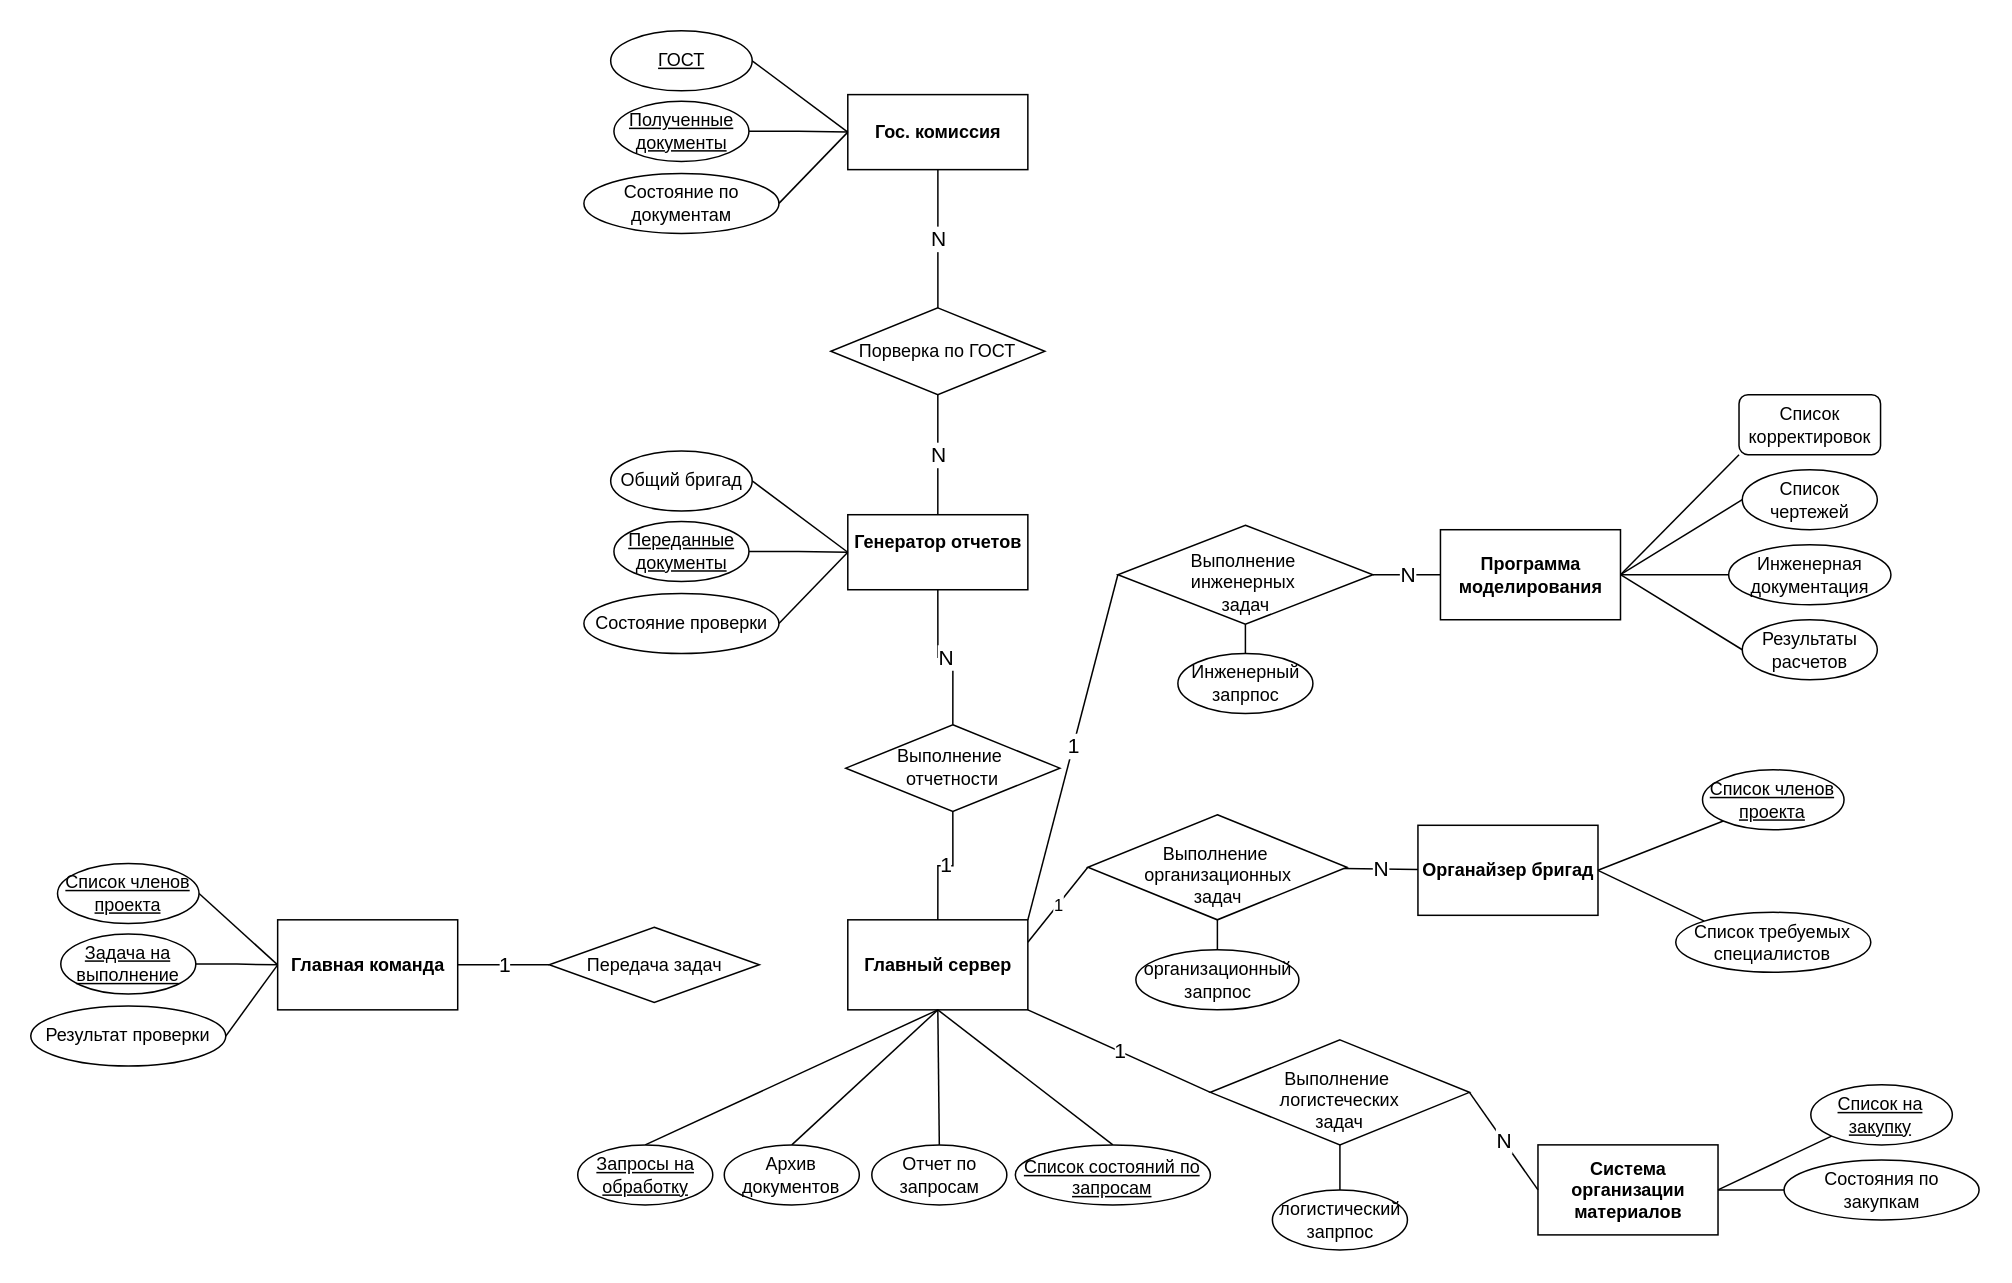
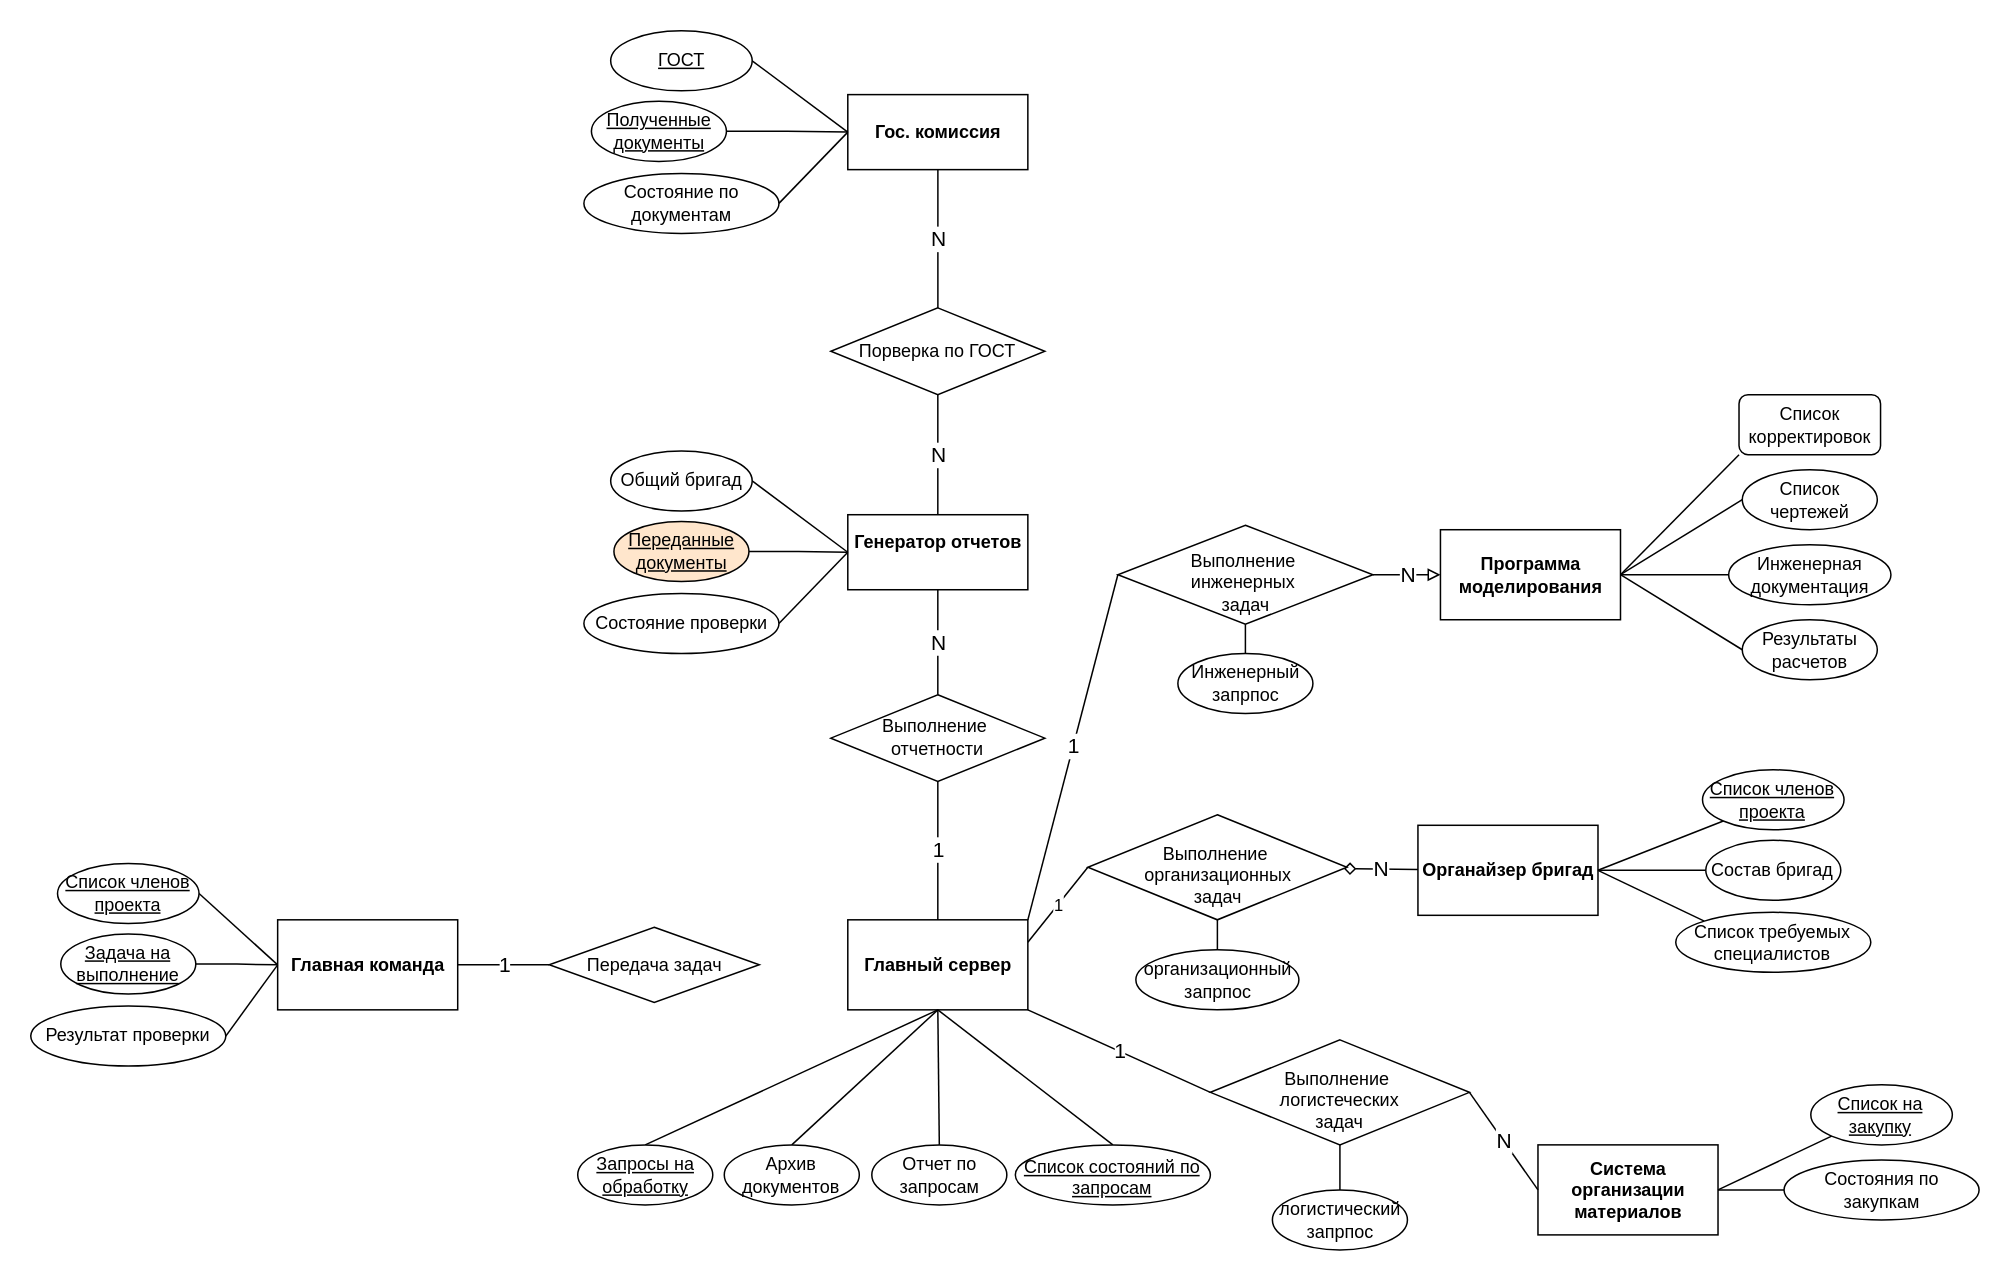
node "Полученные документы": moved (681, 131) -> (659, 131)
node "Переданные документы": fillcolor #ffffff -> #ffe6cc
edge "Выполнение инженерных задач" -- "Программа моделирования": arrowhead none -> block
node "Выполнение отчетности": moved (953, 768) -> (938, 738)
edge "Выполнение организационных задач" -- "Органайзер бригад": arrowhead none -> diamond
edge "Органайзер бригад" -- "Состав бригад": added
node "Состав бригад": added
